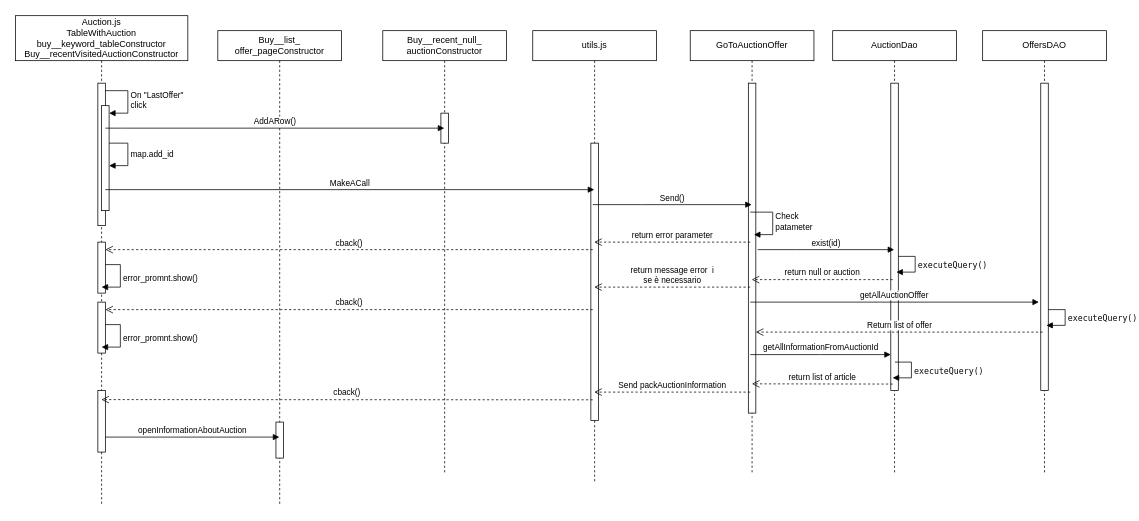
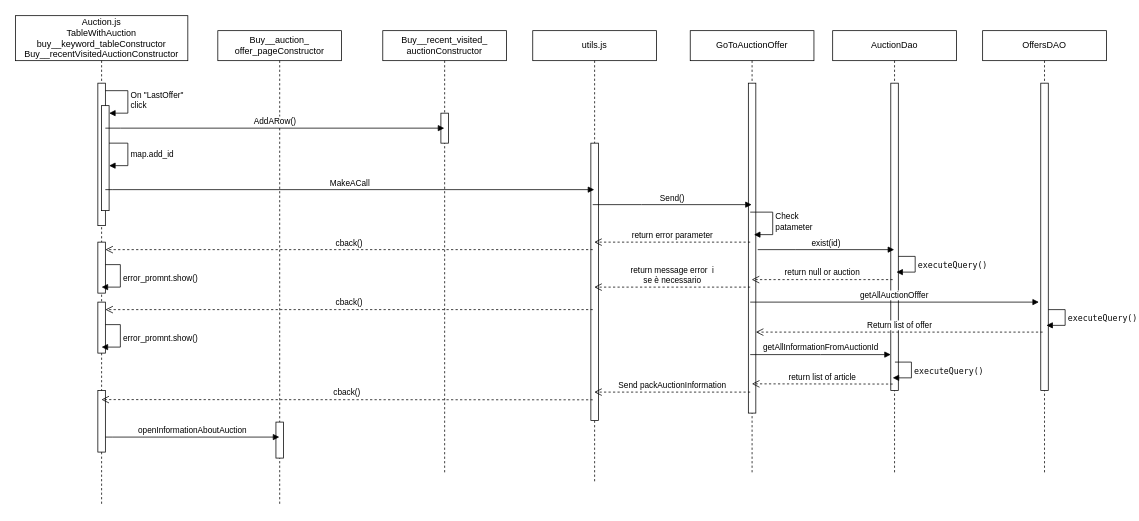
node "Buy__list_ offer_pageConstructor": label "Buy__list_ offer_pageConstructor" -> "Buy__auction_ offer_pageConstructor"
node "Buy__recent_null_ auctionConstructor": label "Buy__recent_null_ auctionConstructor" -> "Buy__recent_visited_ auctionConstructor"
